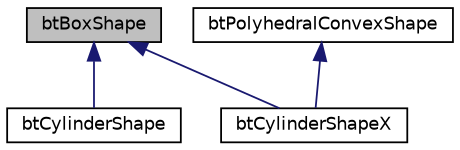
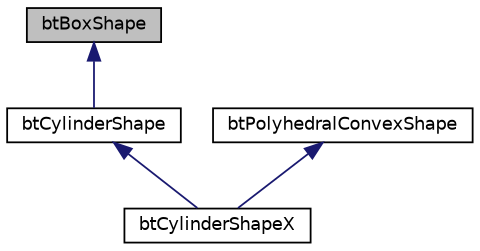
edge "btCylinderShapeX" -> "btBoxShape": now "btCylinderShapeX" -> "btCylinderShape"
